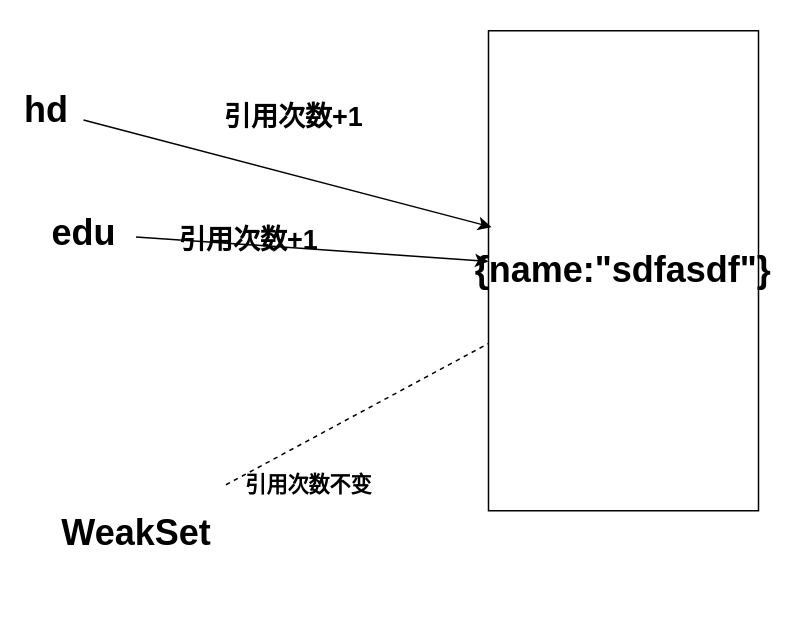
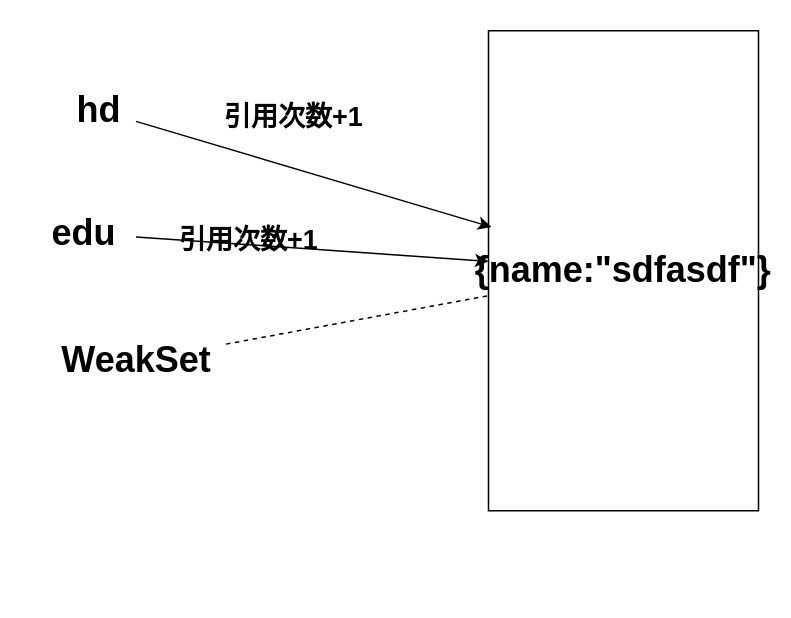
node "hd": moved (46, 110) -> (98, 110)
node "引用次数不变": removed
node "WeakSet": moved (136, 533) -> (136, 361)
